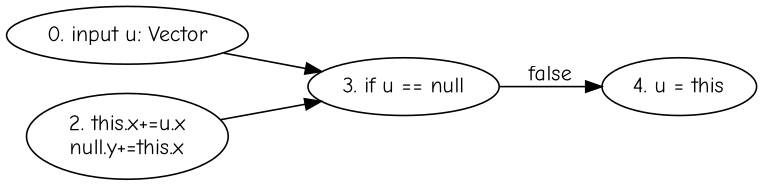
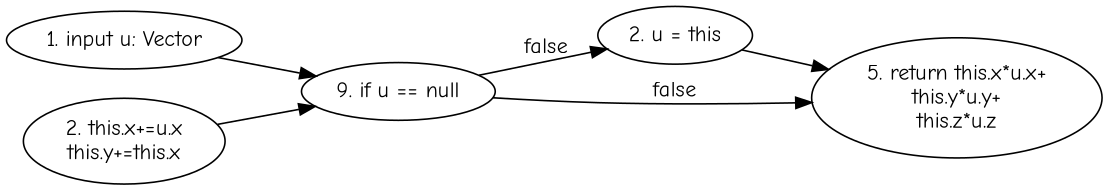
node "0. input u: Vector": label "0. input u: Vector" -> "1. input u: Vector"
node "3. if u == null": label "3. if u == null" -> "9. if u == null"
node "4. u = this": label "4. u = this" -> "2. u = this"
node "5. return this.x*u.x+ this.y*u.y+ this.z*u.z": added
node "2. this.x+=u.x null.y+=this.x": label "2. this.x+=u.x null.y+=this.x" -> "2. this.x+=u.x this.y+=this.x"
